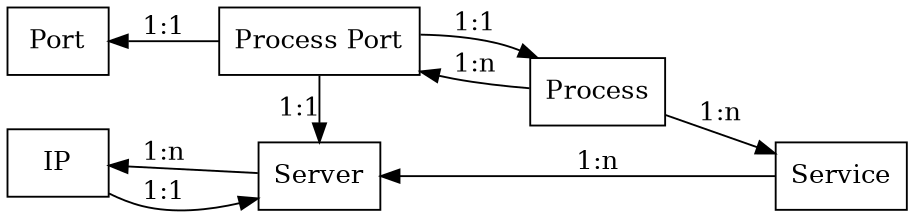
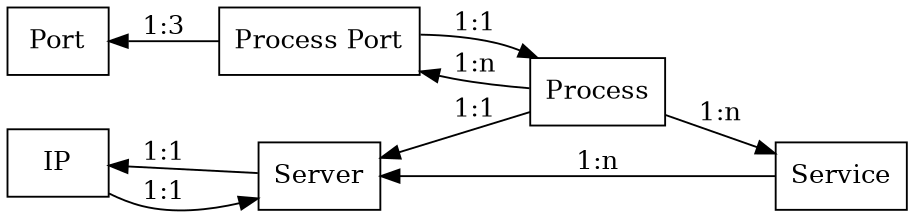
edge "Process Port" -> "Port": label "1:1" -> "1:3"
edge "Process Port" -> "Server": now "Process" -> "Server"
edge "Server" -> "IP": label "1:n" -> "1:1"
